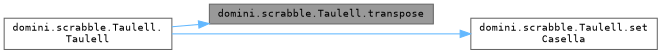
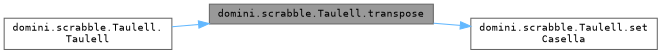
edge "domini.scrabble.Taulell. Taulell" -> "domini.scrabble.Taulell.set Casella": now "domini.scrabble.Taulell.transpose" -> "domini.scrabble.Taulell.set Casella"
